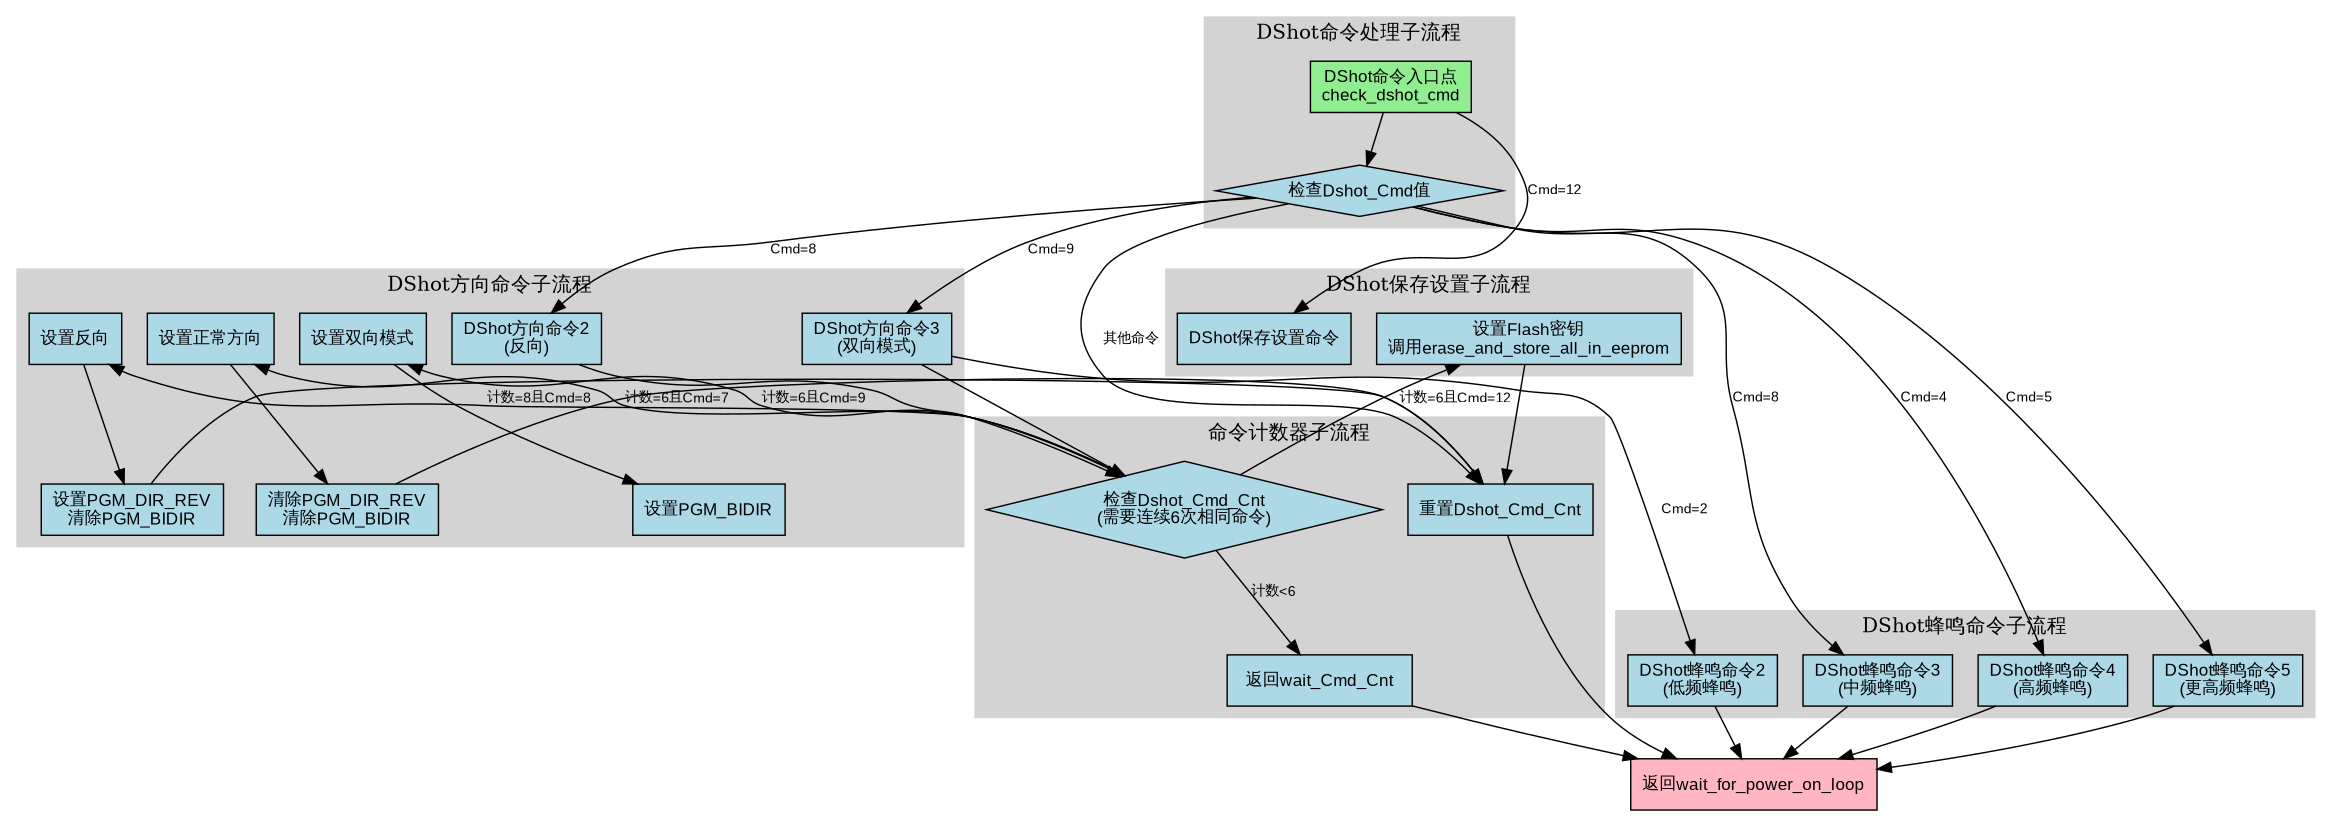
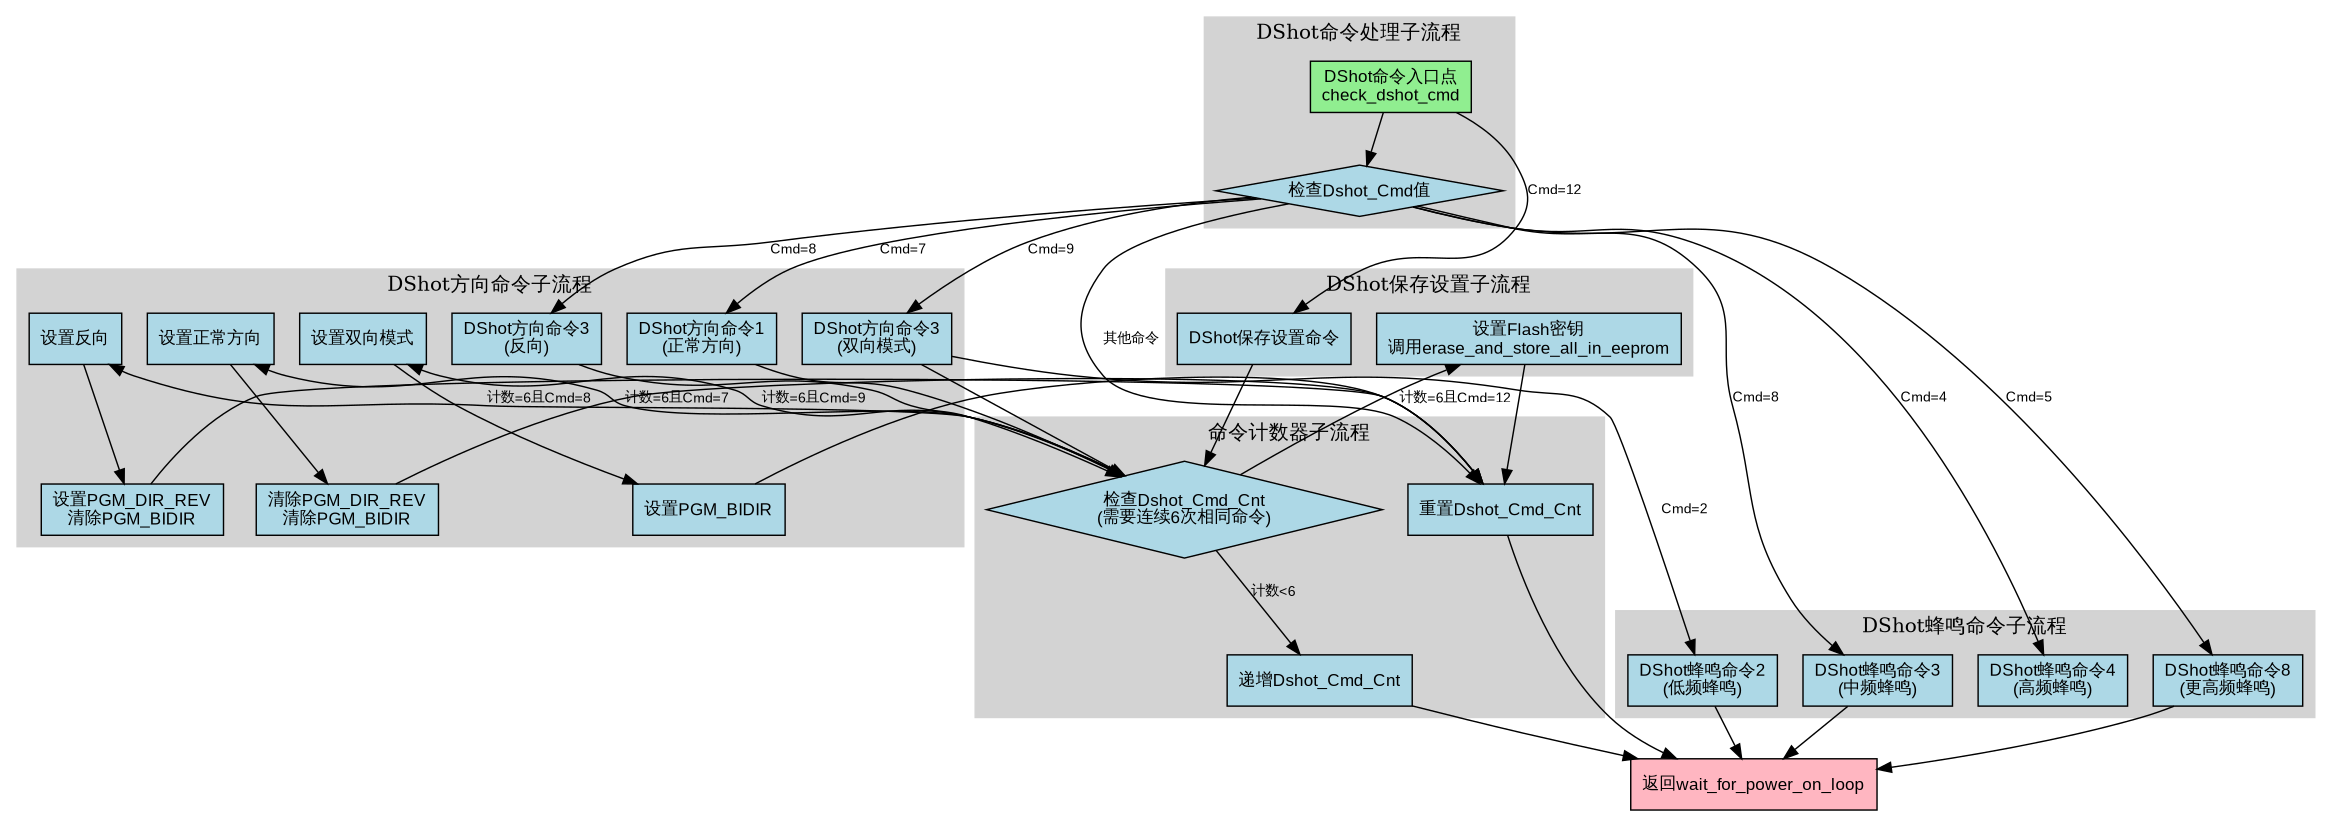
node "DShot方向命令2 (反向)": label "DShot方向命令2 (反向)" -> "DShot方向命令3 (反向)"
node "DShot方向命令1 (正常方向)": added
edge "设置PGM_BIDIR" -> "重置Dshot_Cmd_Cnt": added
edge "DShot保存设置命令" -> "检查Dshot_Cmd_Cnt (需要连续6次相同命令)": added
edge "检查Dshot_Cmd_Cnt (需要连续6次相同命令)" -> "设置反向": label "计数=8且Cmd=8" -> "计数=6且Cmd=8"
node "返回wait_Cmd_Cnt": label "返回wait_Cmd_Cnt" -> "递增Dshot_Cmd_Cnt"
node "DShot蜂鸣命令5 (更高频蜂鸣)": label "DShot蜂鸣命令5 (更高频蜂鸣)" -> "DShot蜂鸣命令8 (更高频蜂鸣)"
edge "DShot蜂鸣命令4 (高频蜂鸣)" -> "返回wait_for_power_on_loop": removed
